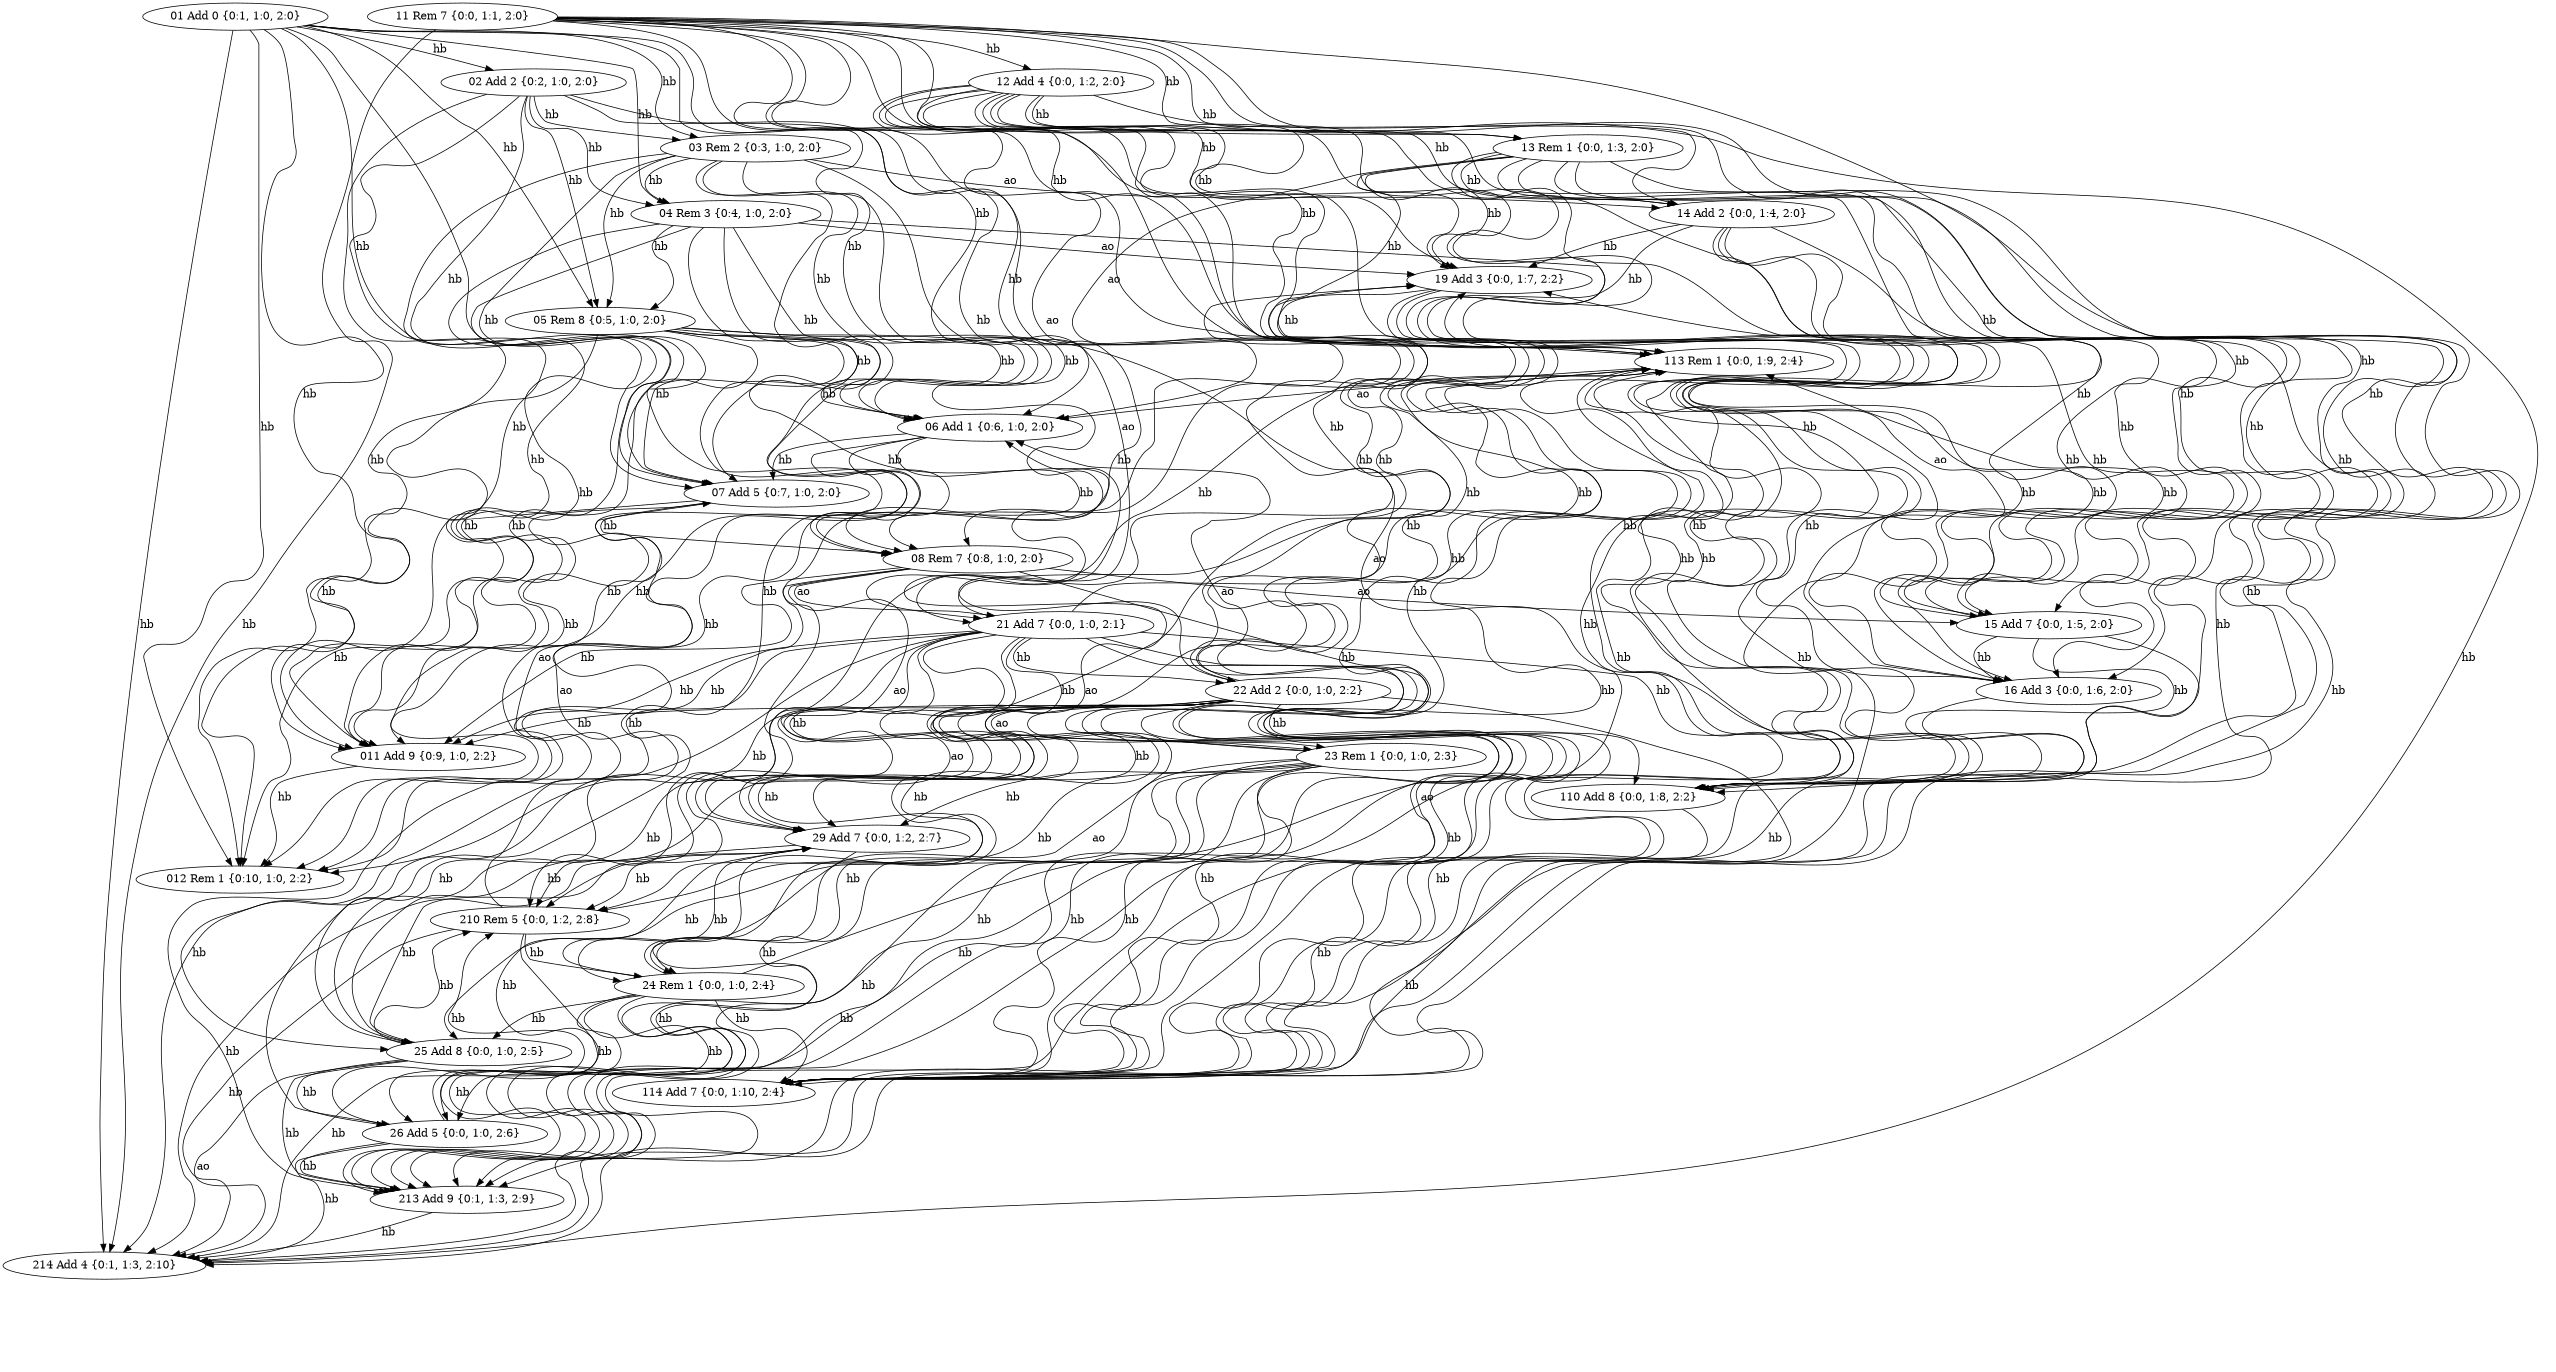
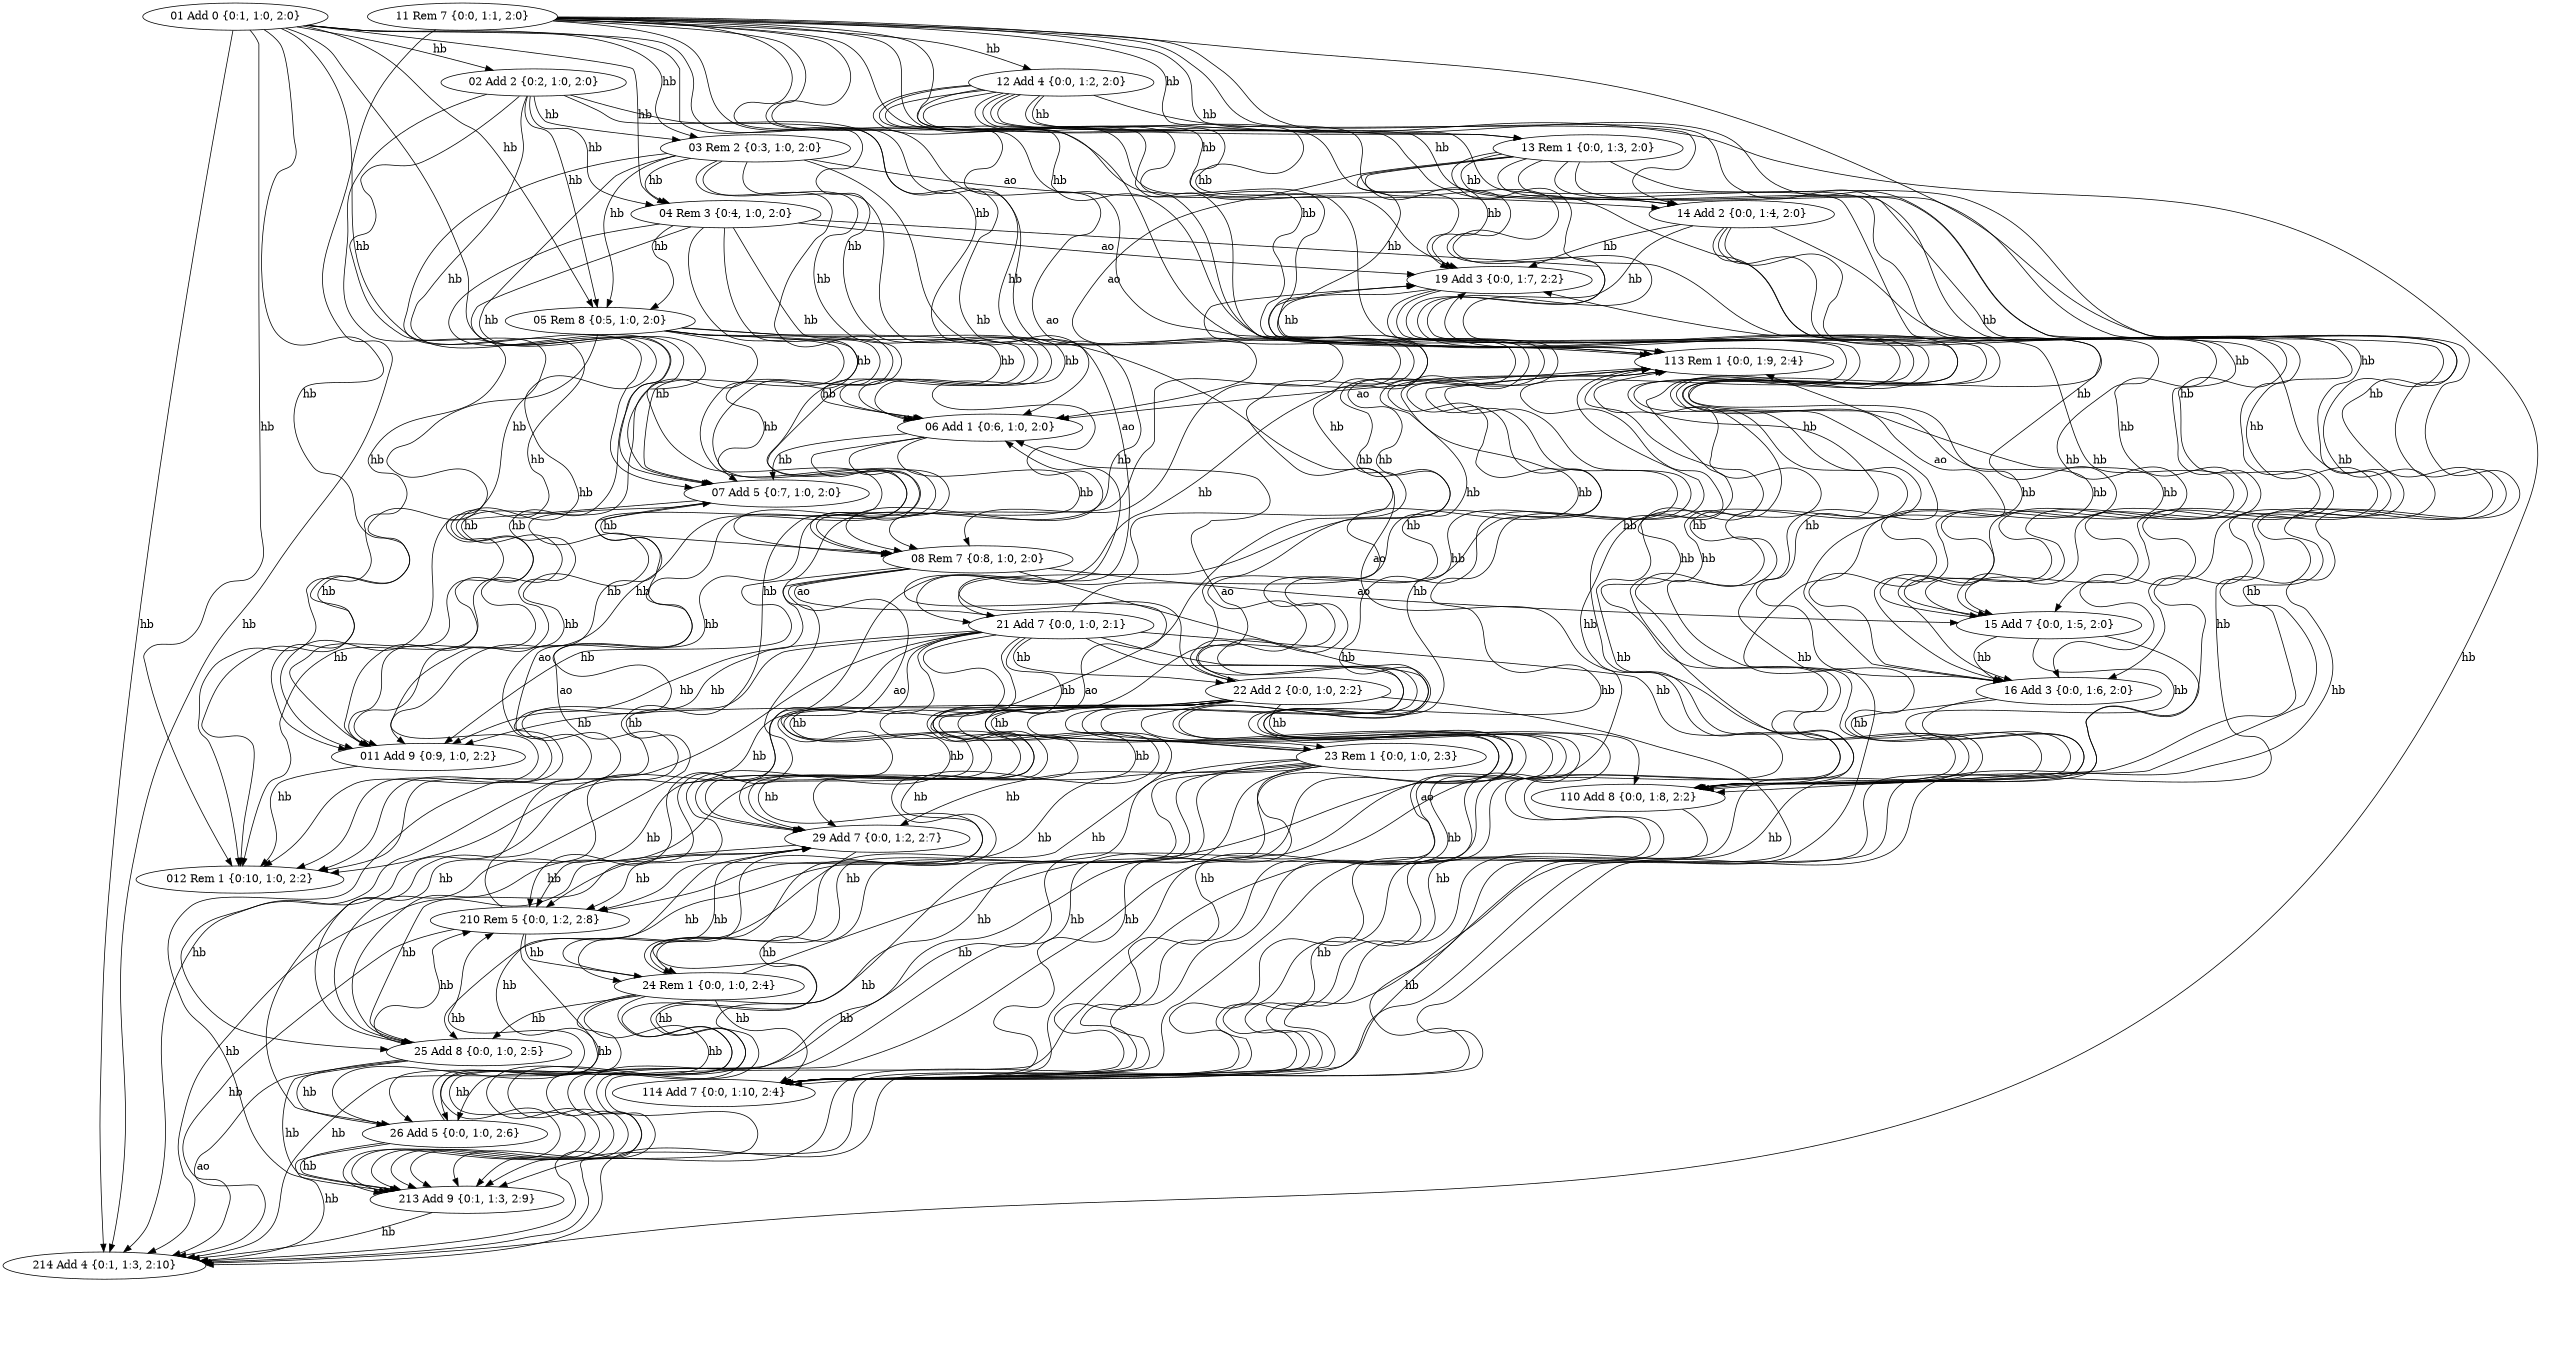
edge "05 Rem 8 {0:5, 1:0, 2:0}" -> "21 Add 7 {0:0, 1:0, 2:1}": now "05 Rem 8 {0:5, 1:0, 2:0}" -> "08 Rem 7 {0:8, 1:0, 2:0}"
edge "22 Add 2 {0:0, 1:0, 2:2}" -> "23 Rem 1 {0:0, 1:0, 2:3}": label "ao" -> "hb"
edge "16 Add 3 {0:0, 1:6, 2:0}" -> "110 Add 8 {0:0, 1:8, 2:2}": added, label "hb"
edge "21 Add 7 {0:0, 1:0, 2:1}" -> "210 Rem 5 {0:0, 1:2, 2:8}": label "ao" -> "hb"
edge "22 Add 2 {0:0, 1:0, 2:2}" -> "24 Rem 1 {0:0, 1:0, 2:4}": label "ao" -> "hb"
